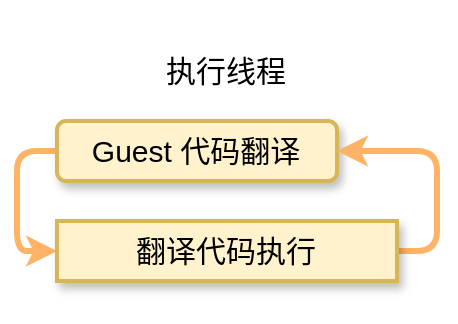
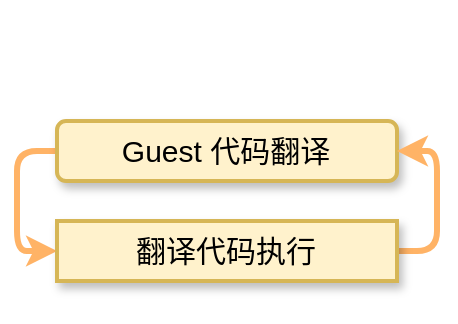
node "执行线程": removed
node "Guest 代码翻译": size 280x60 -> 340x60
